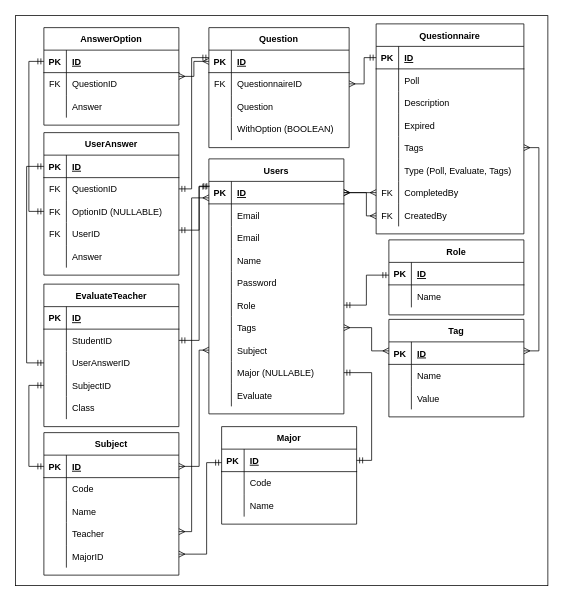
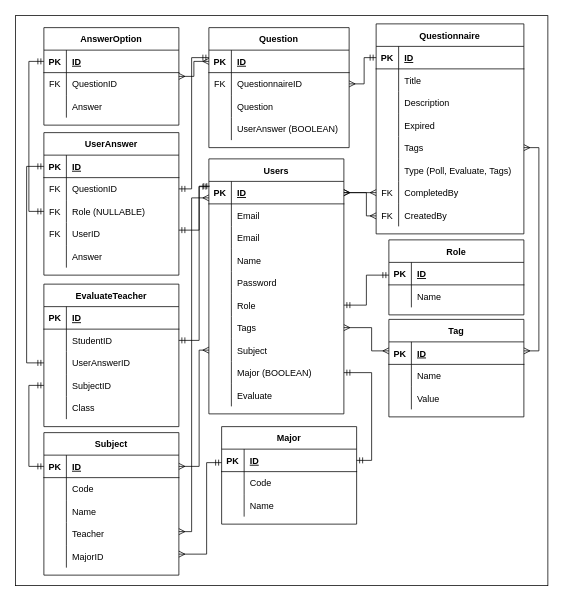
node "Poll": label "Poll" -> "Title"
node "WithOption (BOOLEAN)": label "WithOption (BOOLEAN)" -> "UserAnswer (BOOLEAN)"
node "OptionID (NULLABLE)": label "OptionID (NULLABLE)" -> "Role (NULLABLE)"
node "Major (NULLABLE)": label "Major (NULLABLE)" -> "Major (BOOLEAN)"
